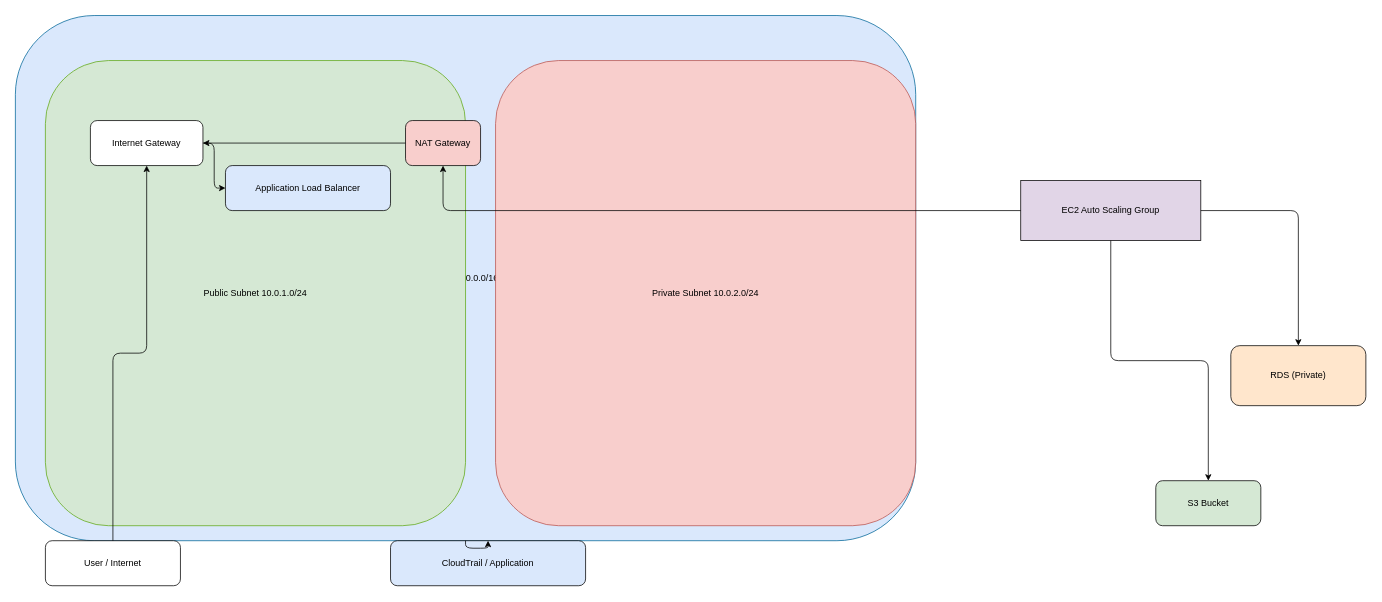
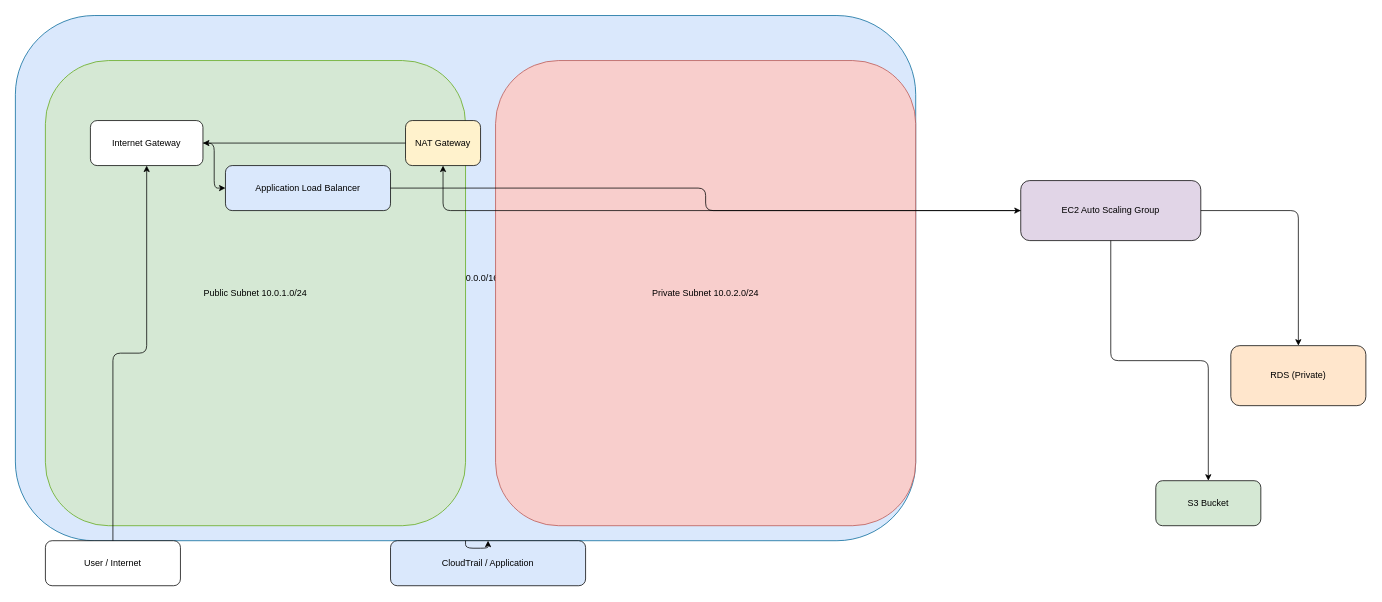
node "NAT Gateway": fillcolor #f8cecc -> #fff2cc
edge "Application Load Balancer" -> "EC2 Auto Scaling Group": added
node "EC2 Auto Scaling Group": shape rectangle -> rounded rectangle
